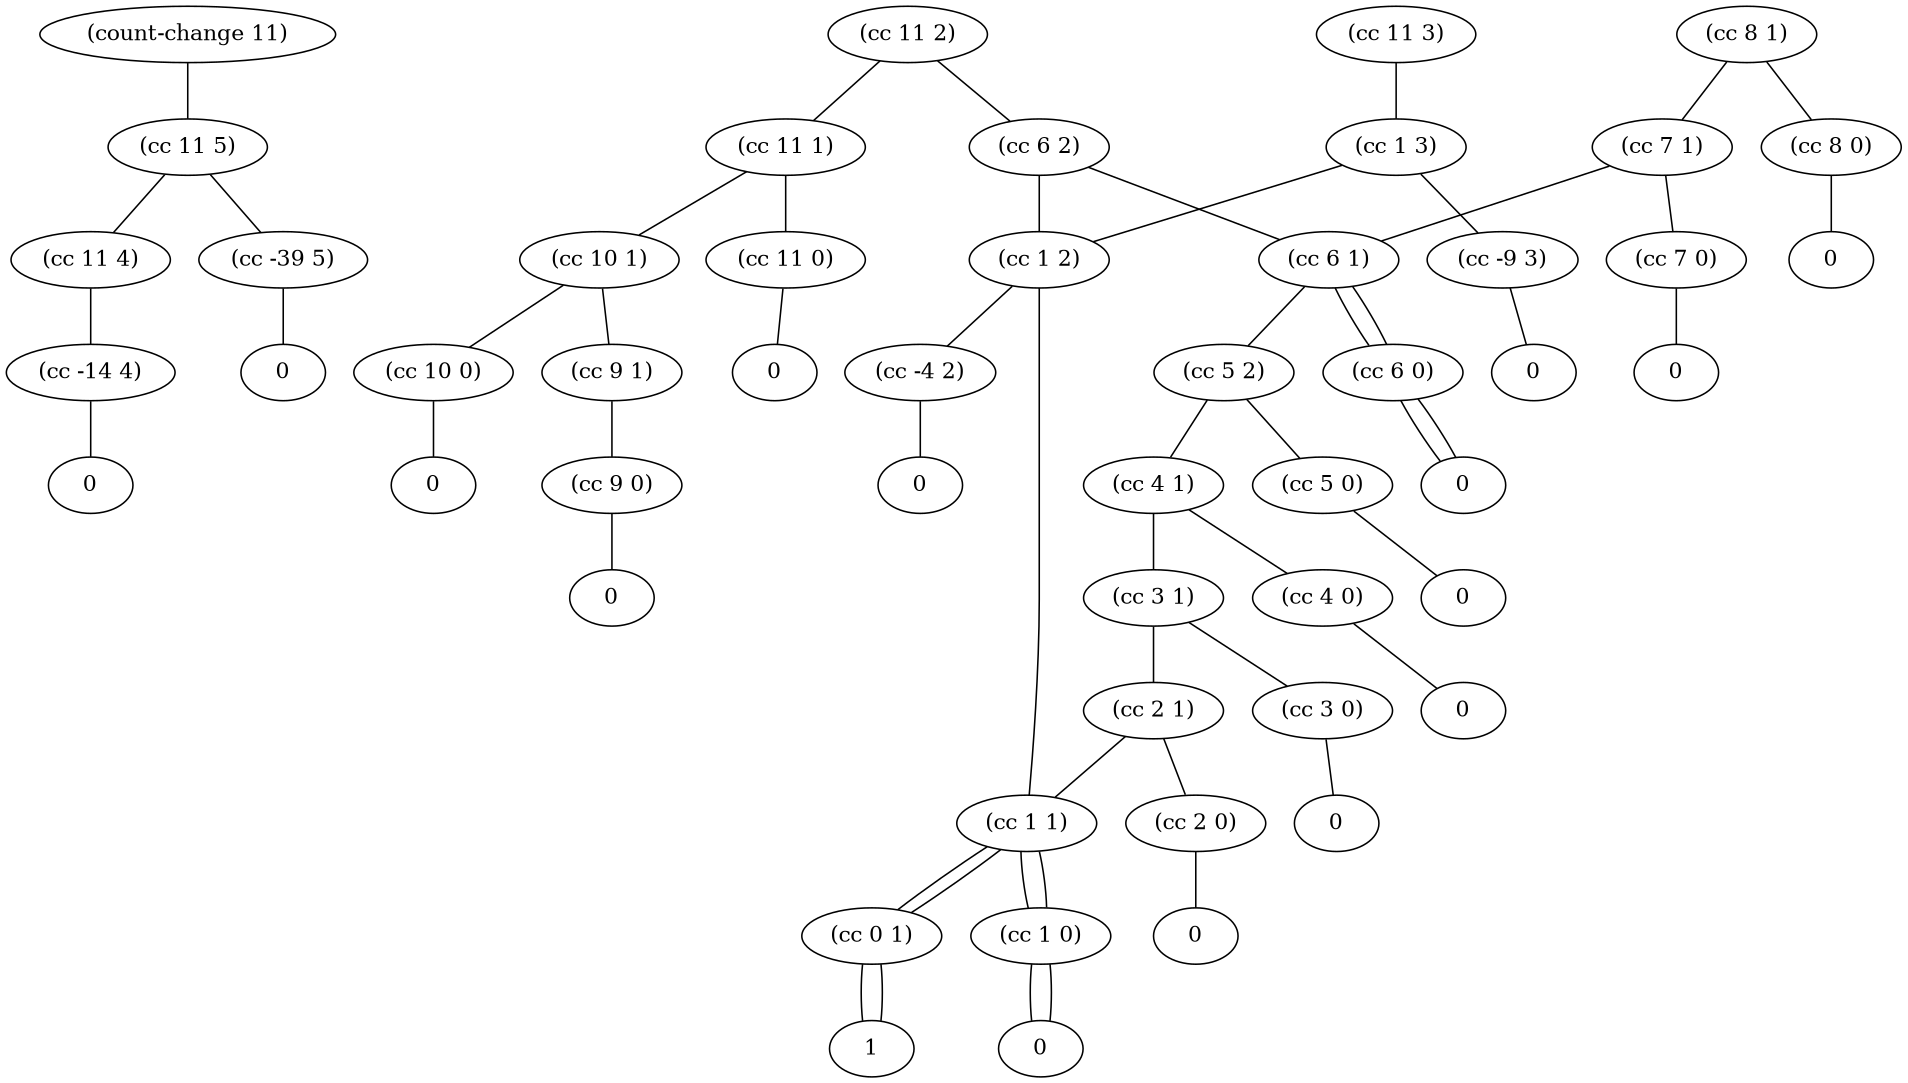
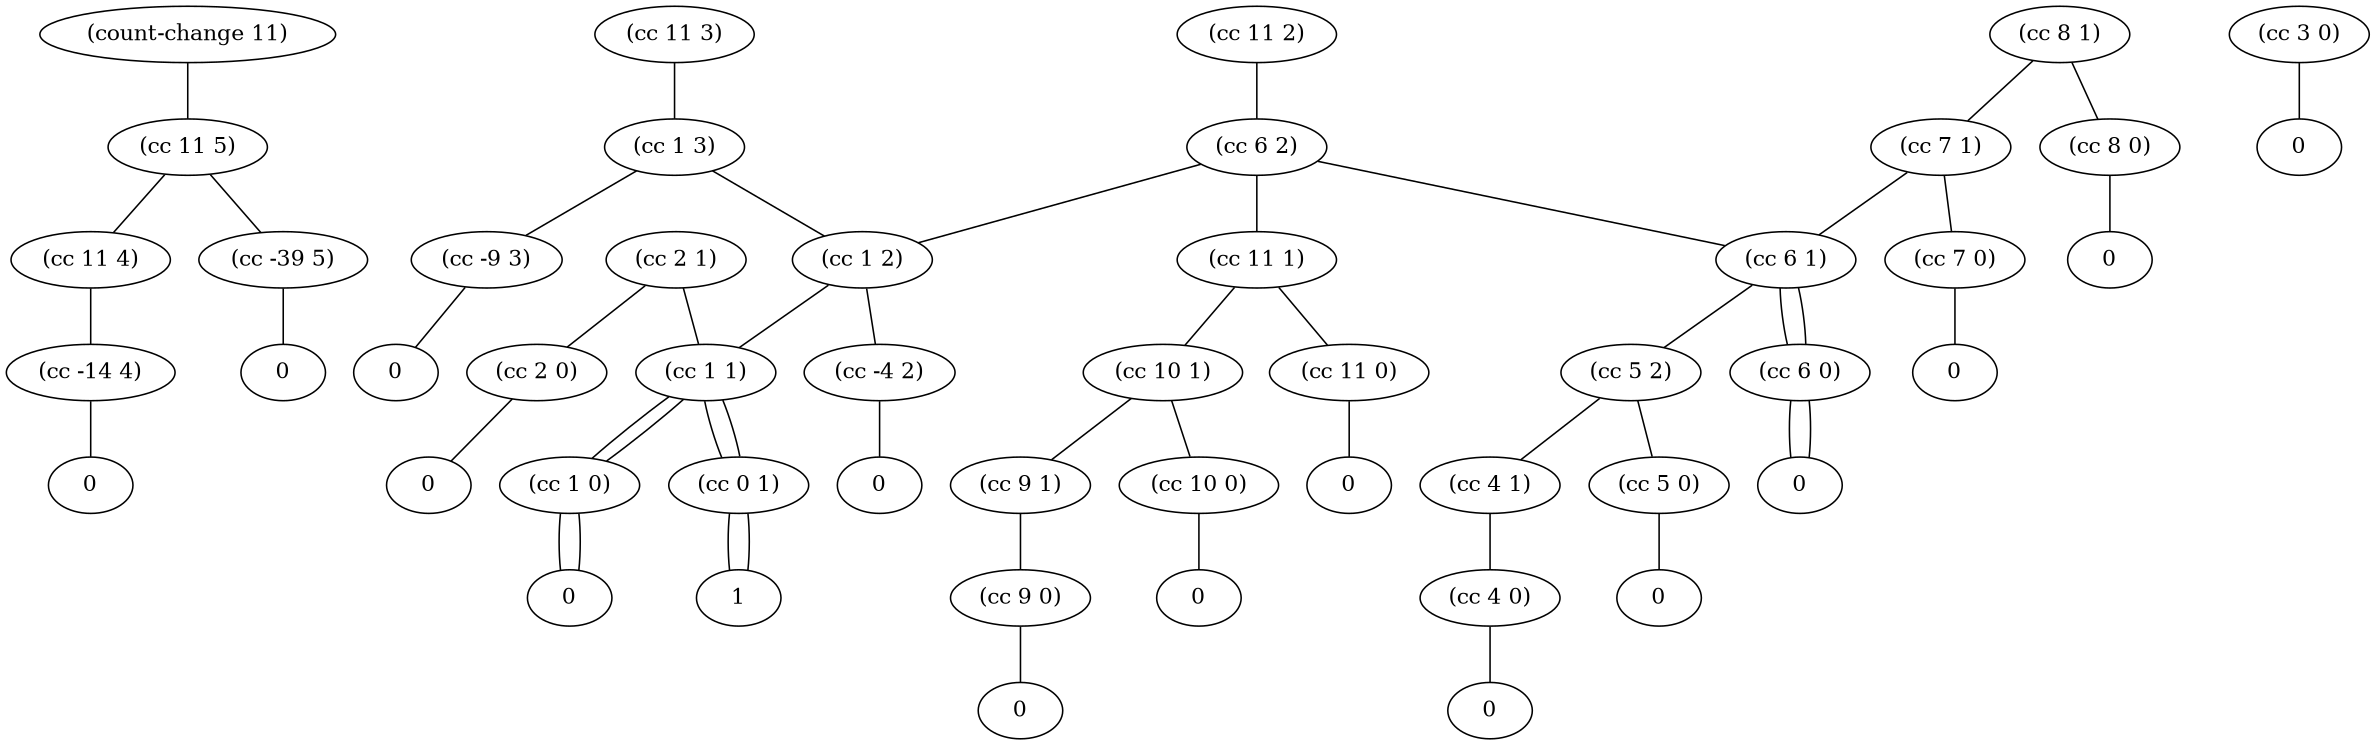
edge "(cc 11 2)" -- "(cc 11 1)": now "(cc 6 2)" -- "(cc 11 1)"
node "(cc 3 1)": removed
